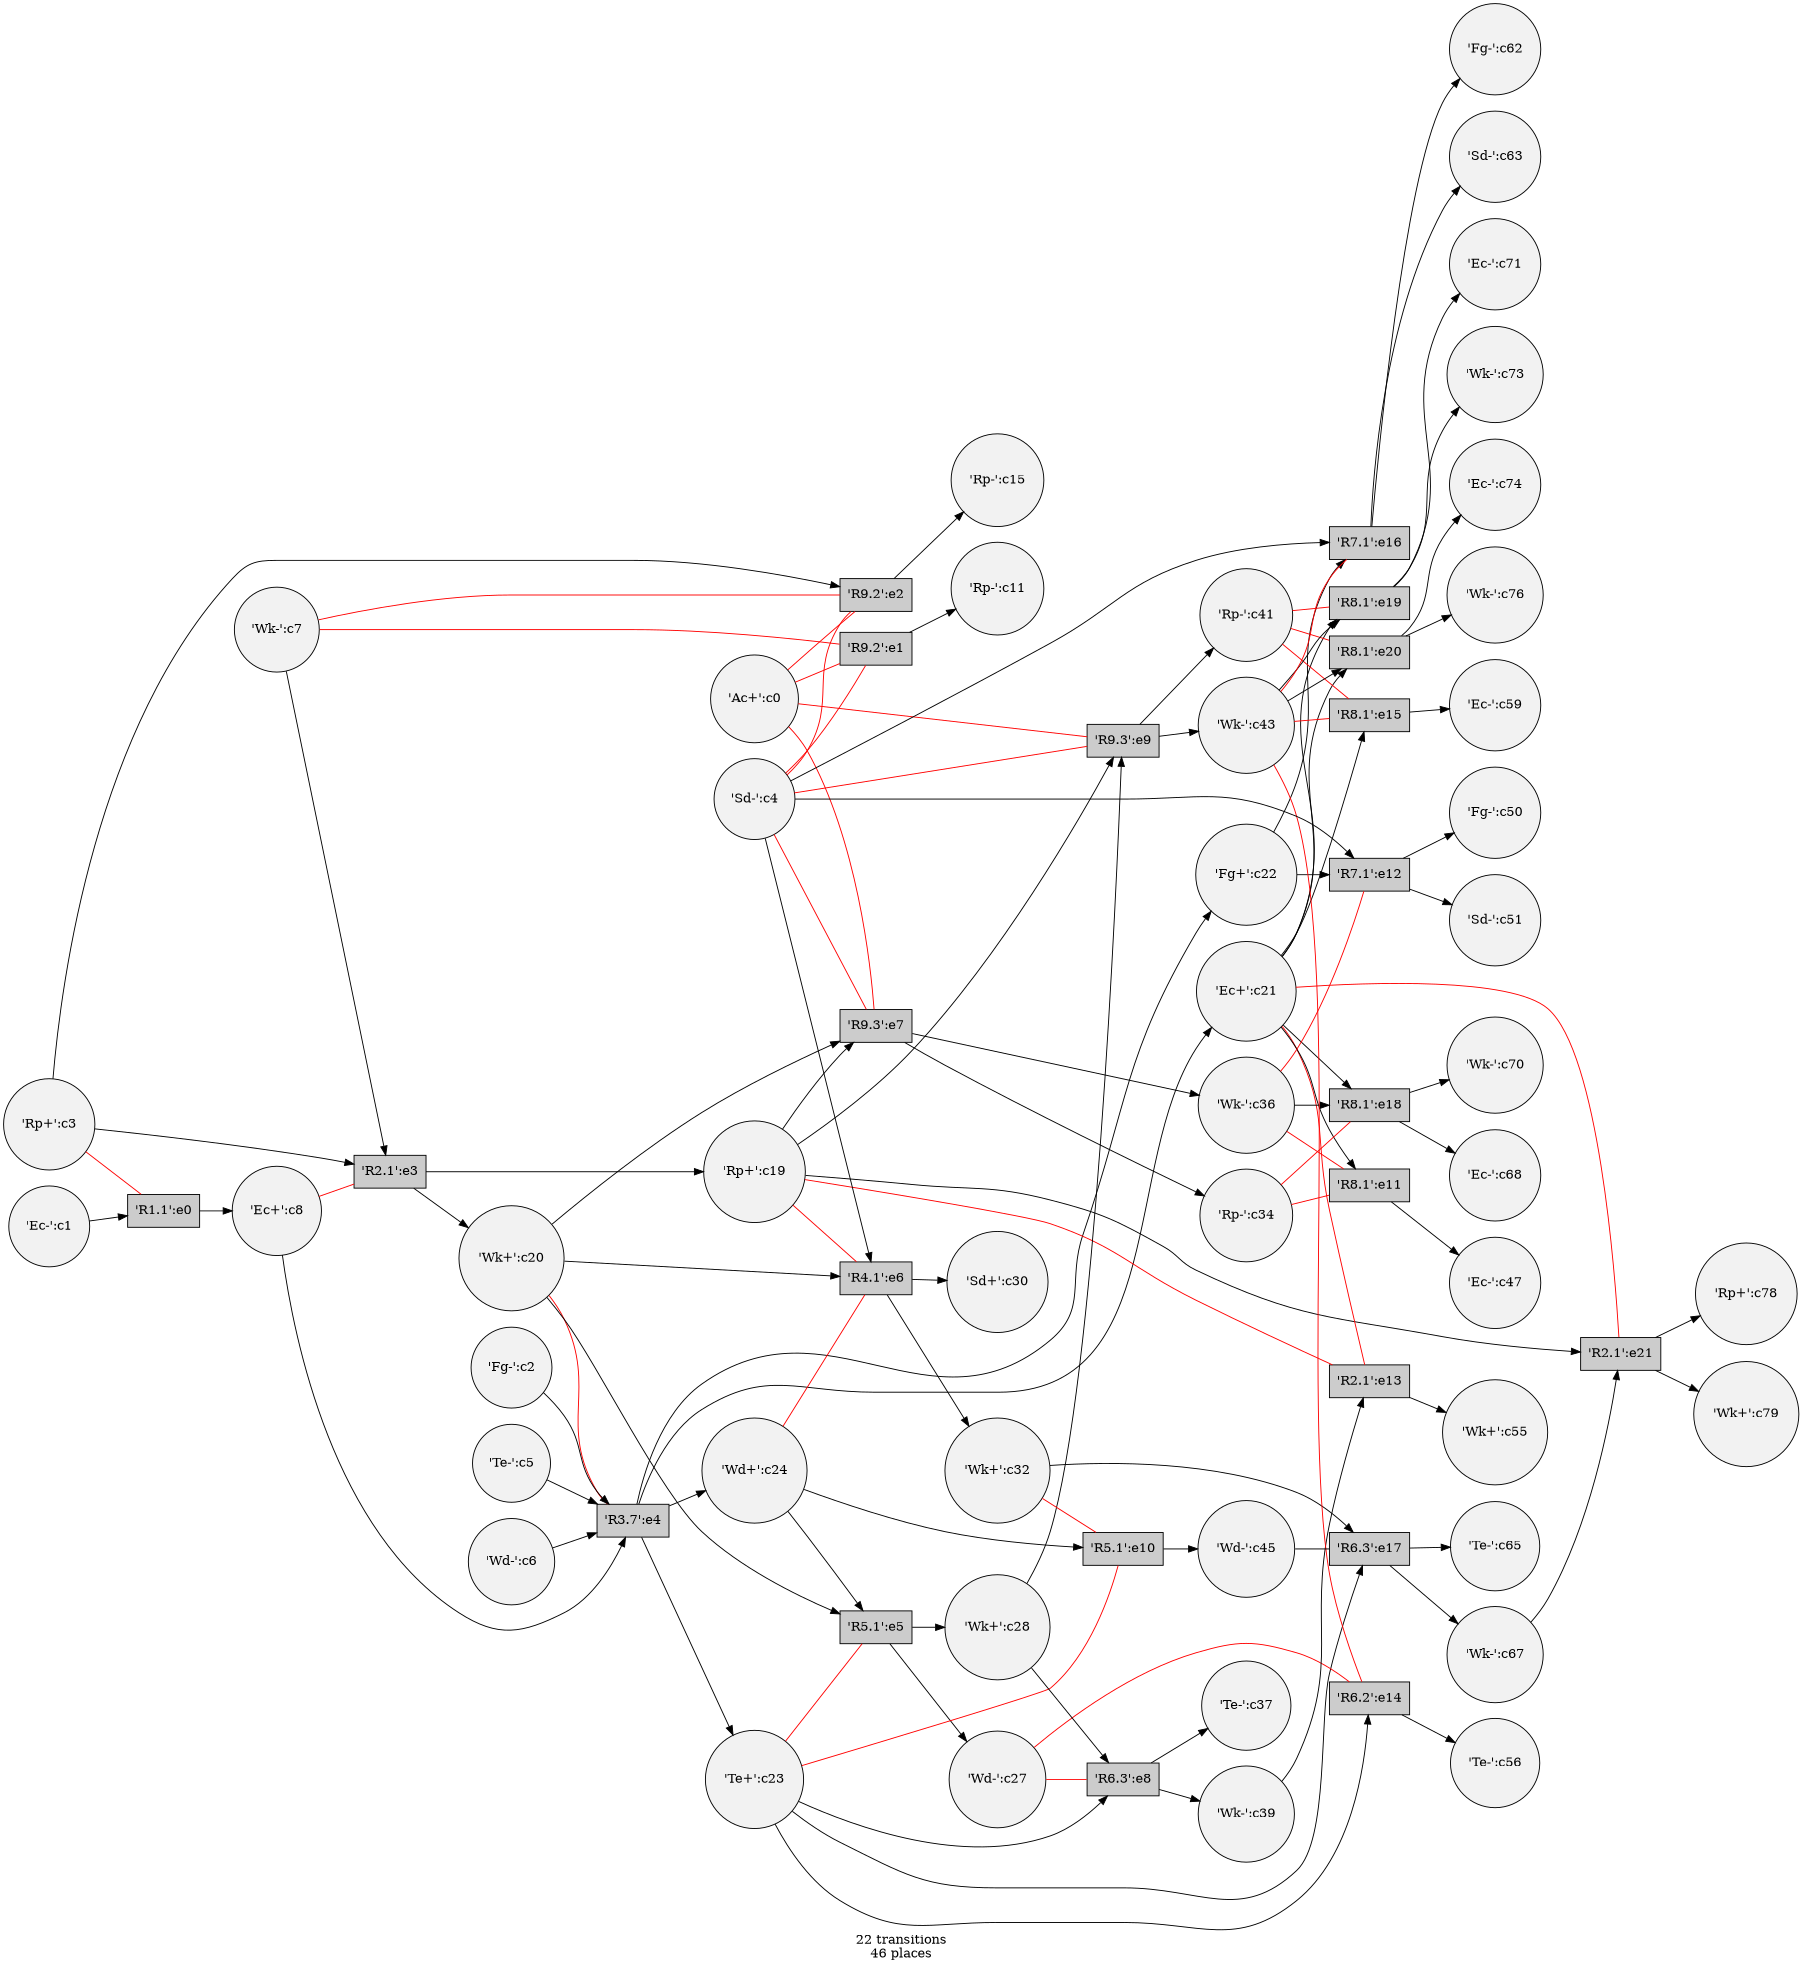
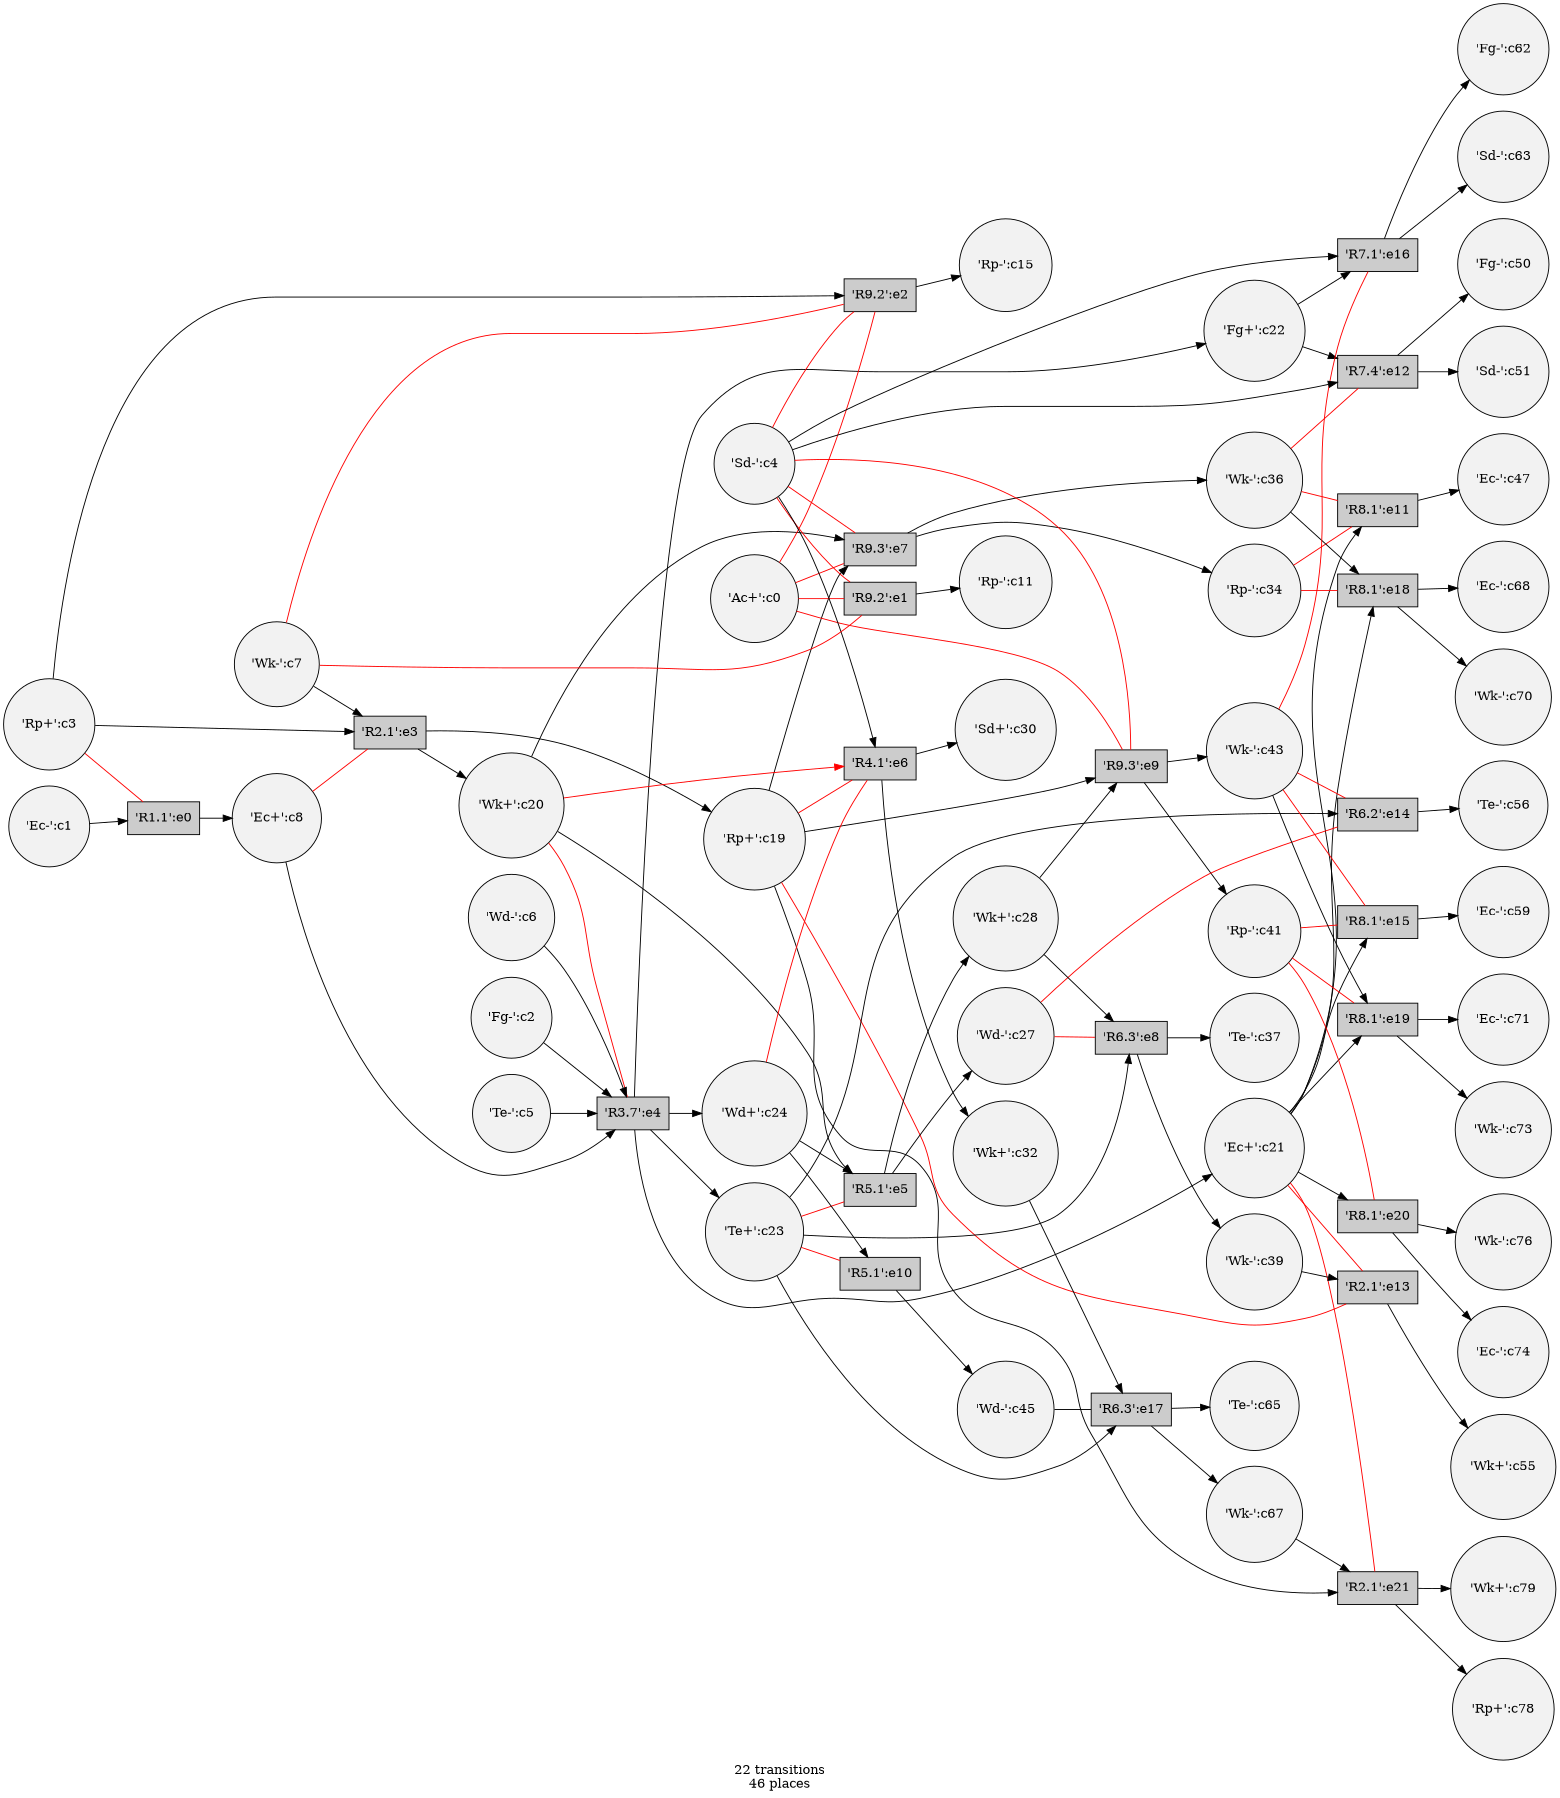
edge "'Wk-':c43" -> "'R8.1':e20": removed
node "'R7.1':e12": label "'R7.1':e12" -> "'R7.4':e12"
edge "'Wk+':c20" -> "'R4.1':e6": color black -> red
edge "'Wk+':c32" -- "'R5.1':e10": removed
